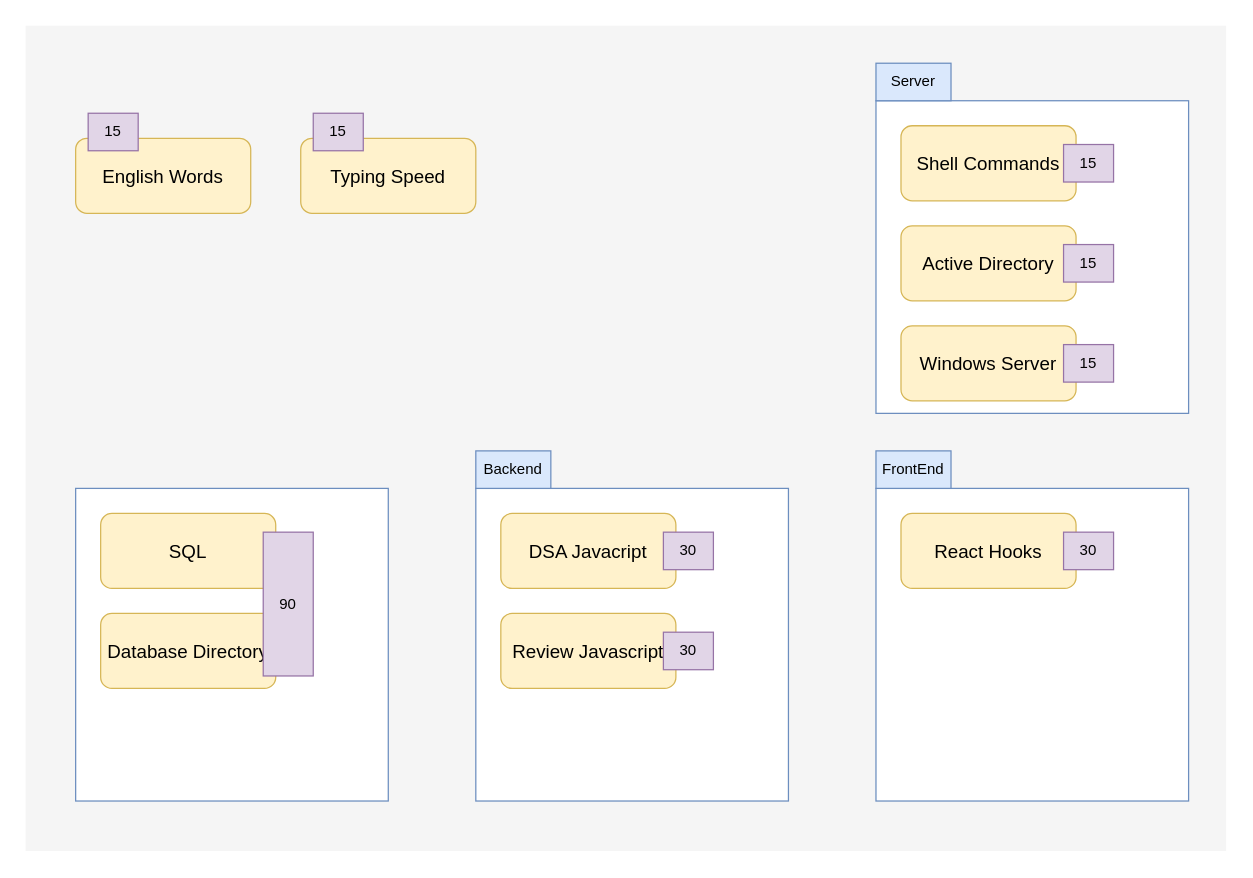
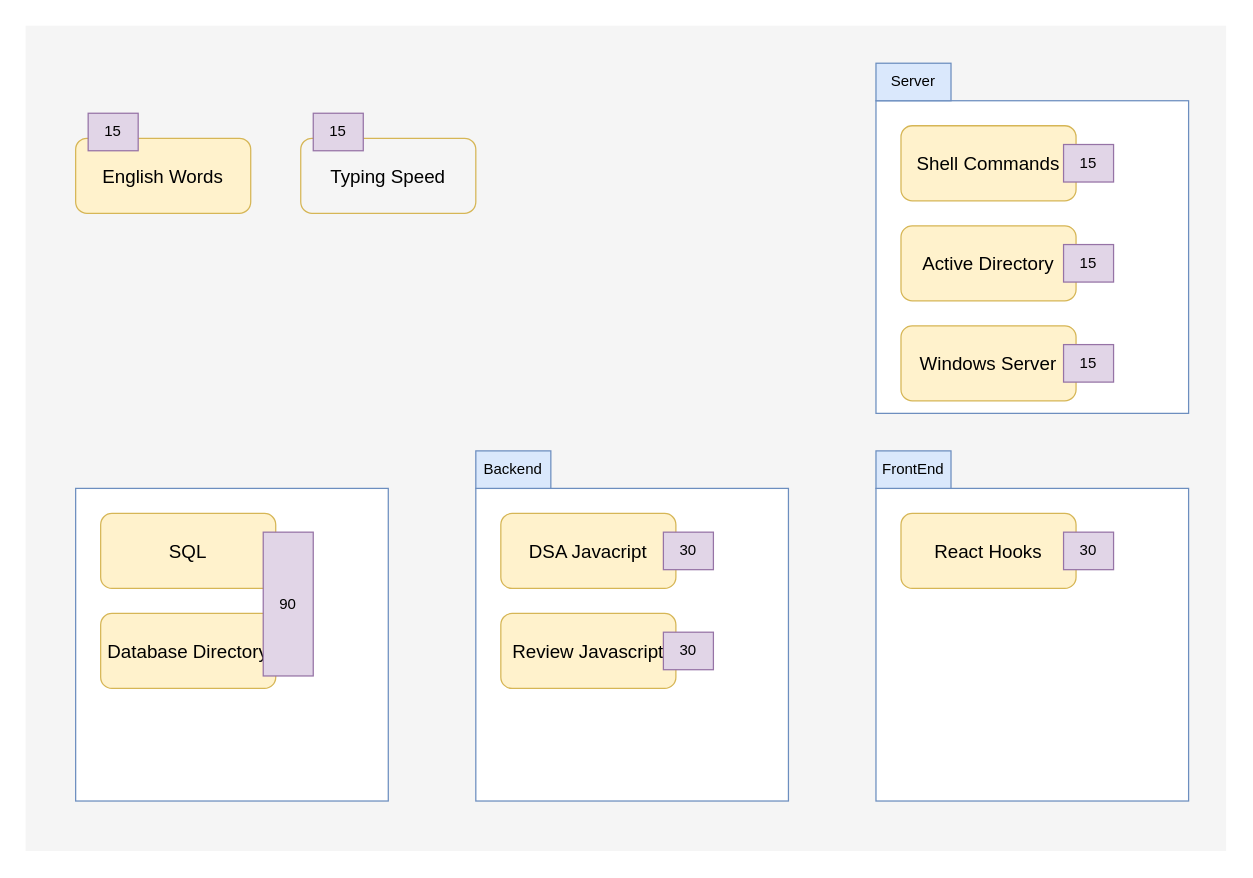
node "Typing Speed": fillcolor #fff2cc -> #f5f5f5
